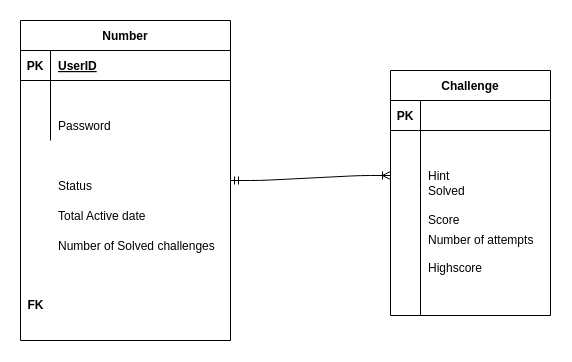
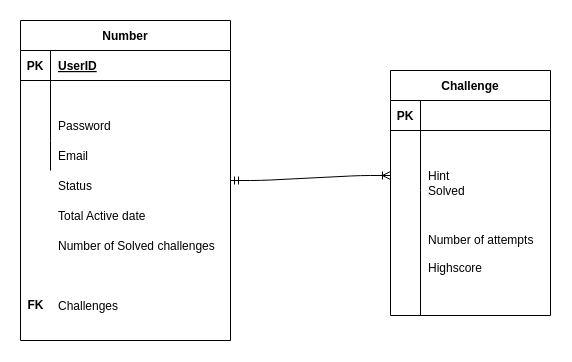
node "Email": added
node "Score": removed
node "Challenges": added
